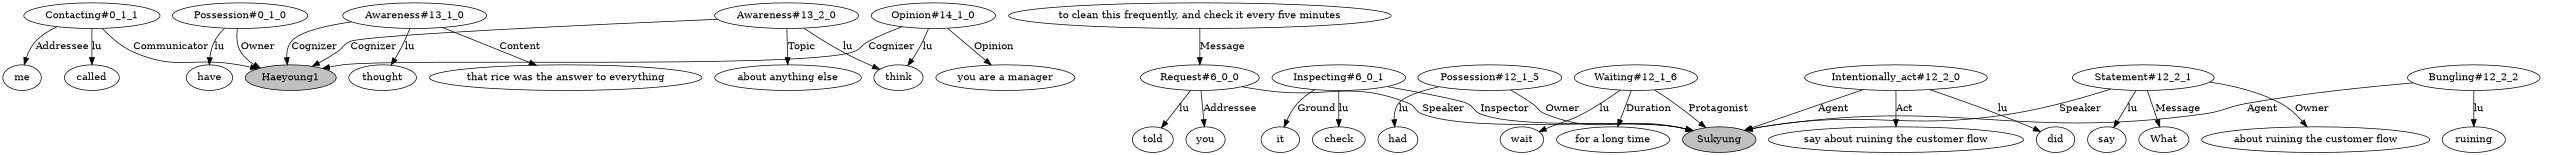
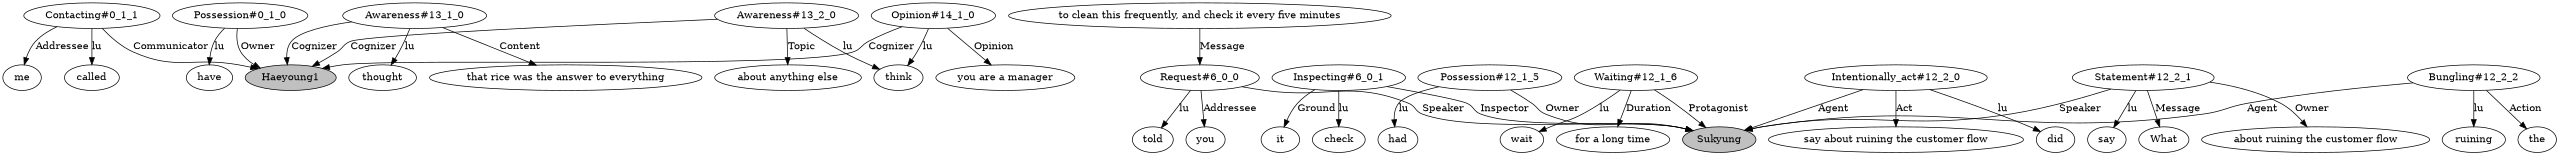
node "the": added
